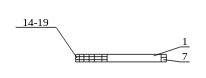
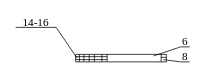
node "14-19": label "14-19" -> "14-16"
node "1": label "1" -> "6"
node "7": label "7" -> "8"
